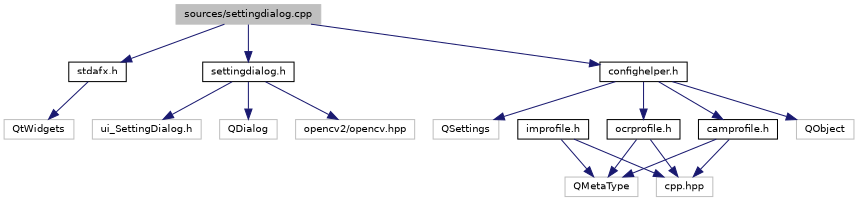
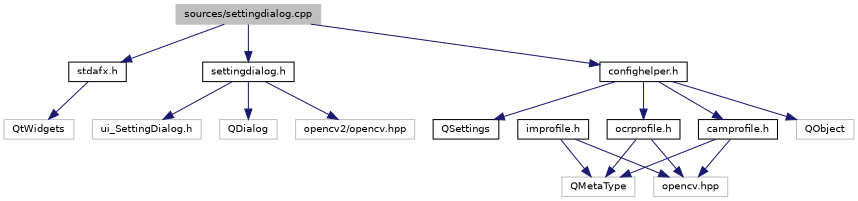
node "QSettings": color grey75 -> black
node "cpp.hpp": label "cpp.hpp" -> "opencv.hpp"
